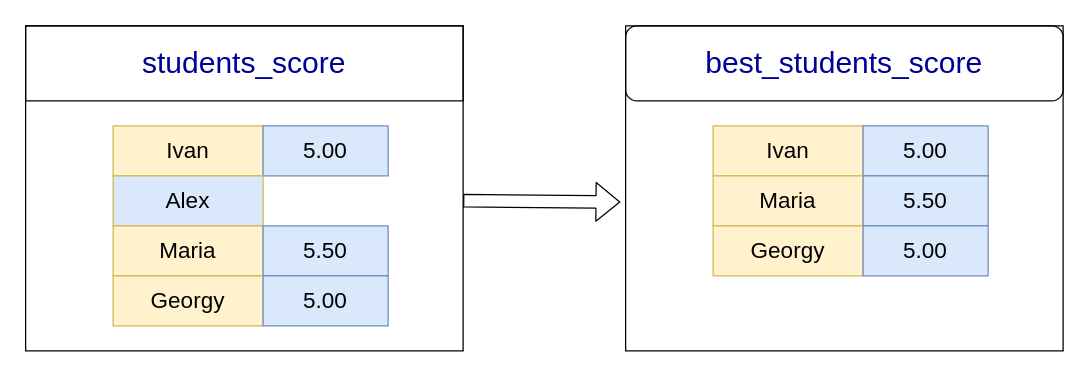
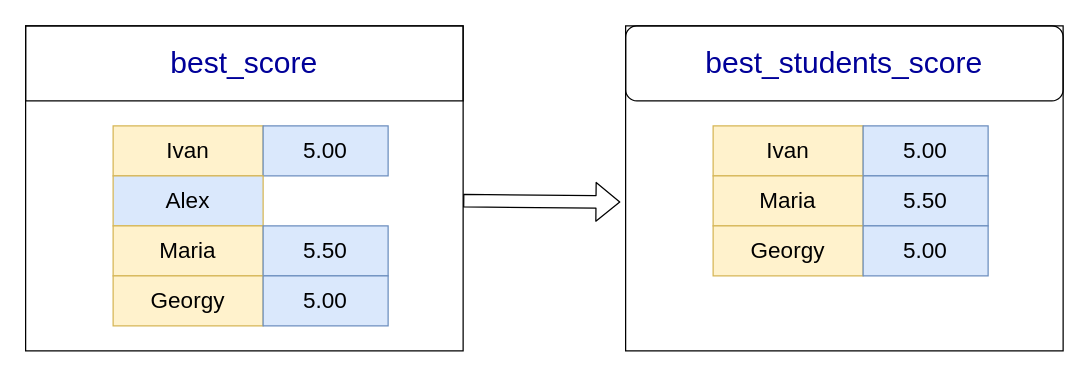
node "students_score": label "students_score" -> "best_score"
